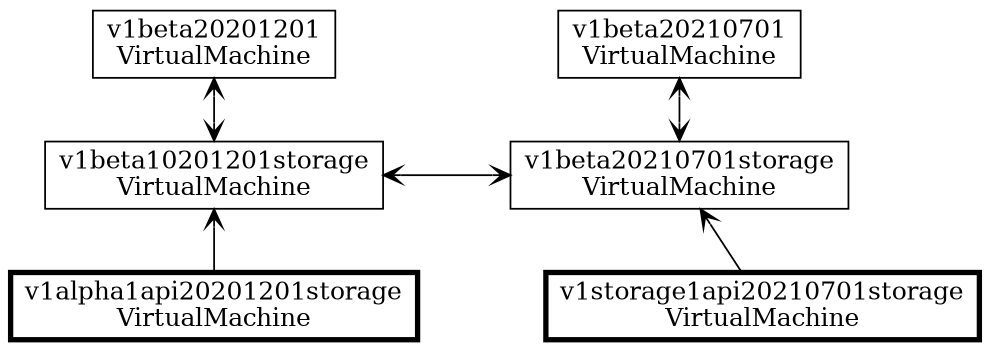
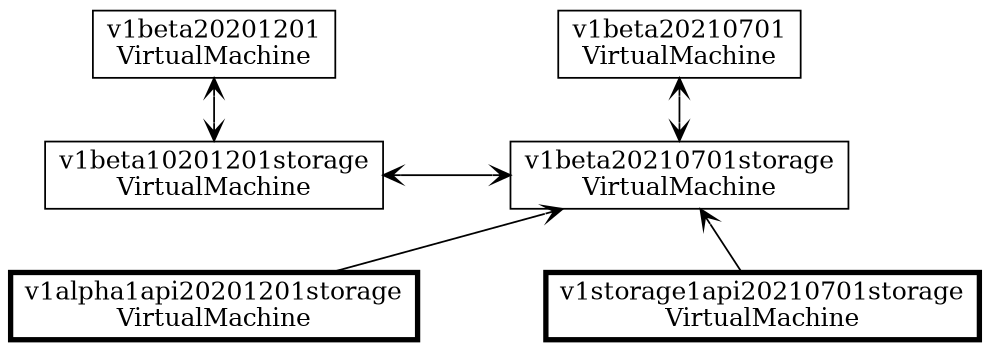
edge "v1beta10201201storage VirtualMachine" -- "v1alpha1api20201201storage VirtualMachine": now "v1beta20210701storage VirtualMachine" -- "v1alpha1api20201201storage VirtualMachine"
